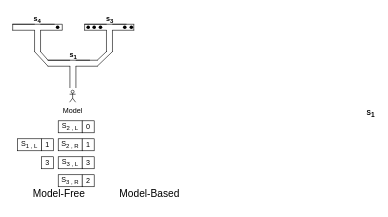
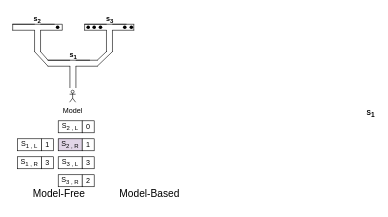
node "s4": label "s4" -> "s2"
node "S2 , R": fillcolor #ffffff -> #e1d5e7
node "S1 , R": added
